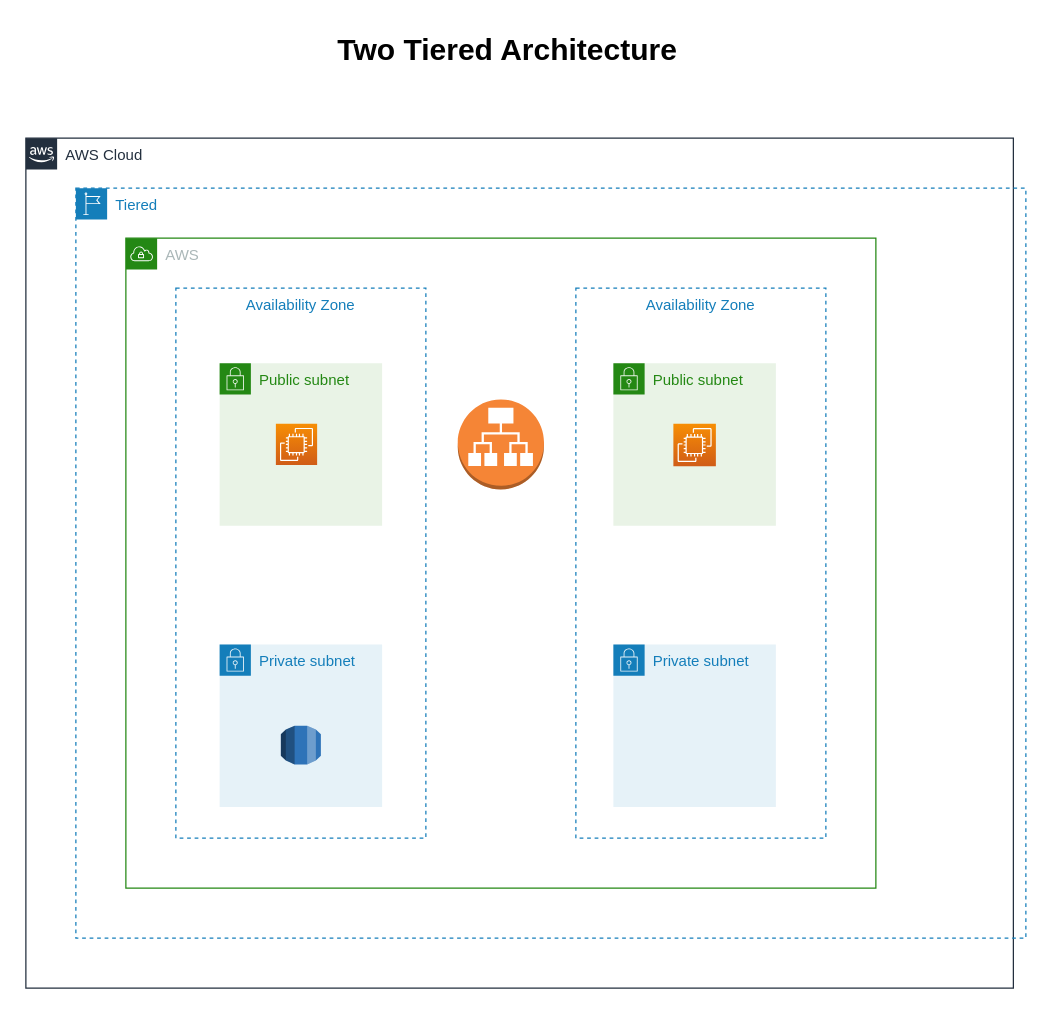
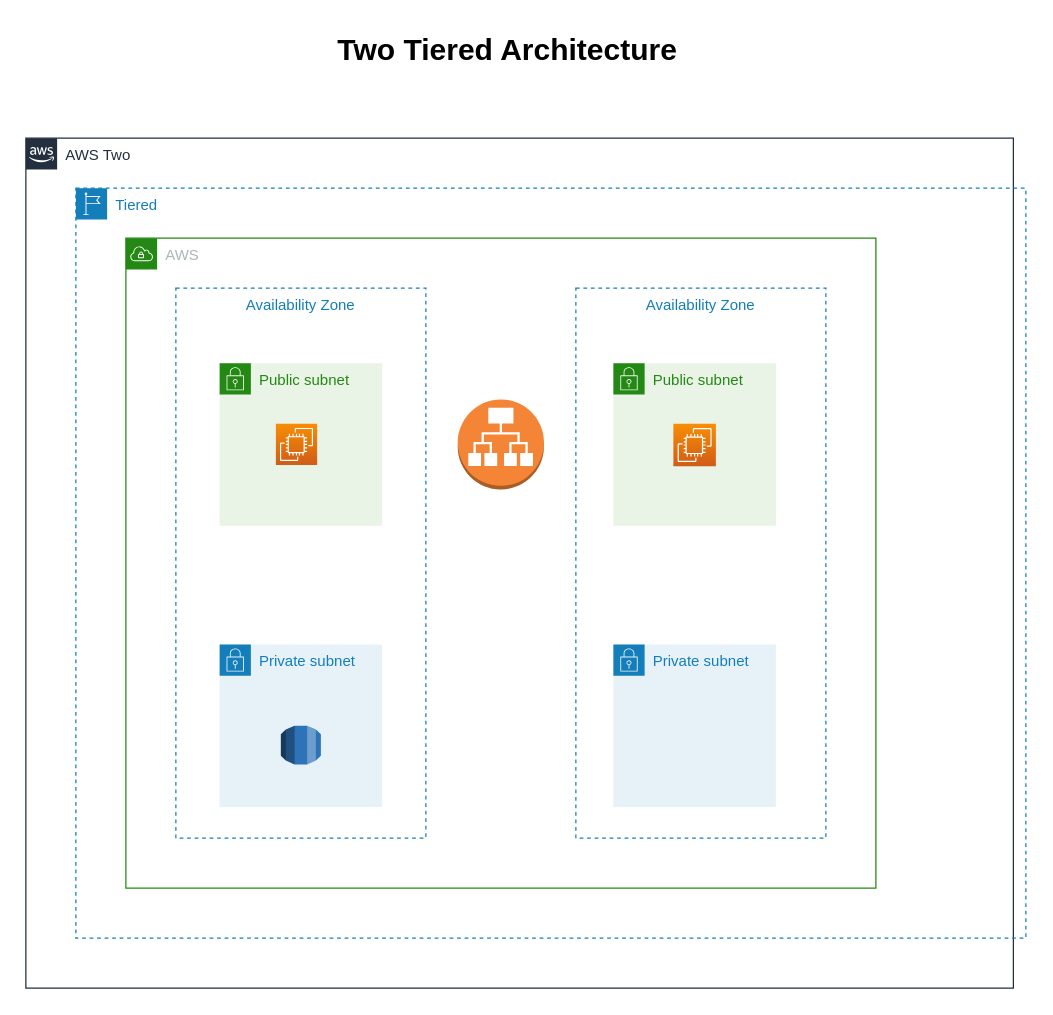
node "AWS Cloud": label "AWS Cloud" -> "AWS Two"
